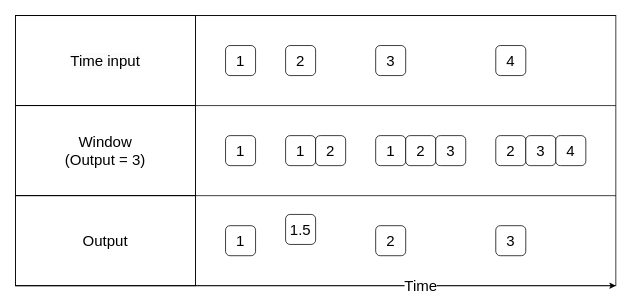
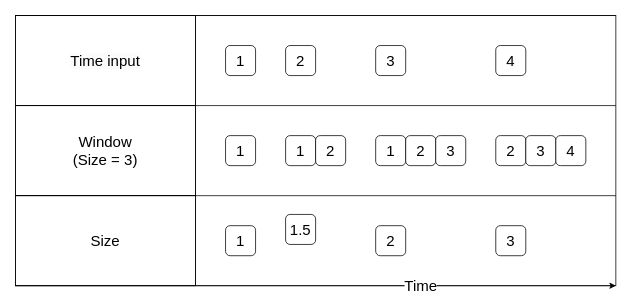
node "Window (Output = 3)": label "Window (Output = 3)" -> "Window (Size = 3)"
node "Output": label "Output" -> "Size"
